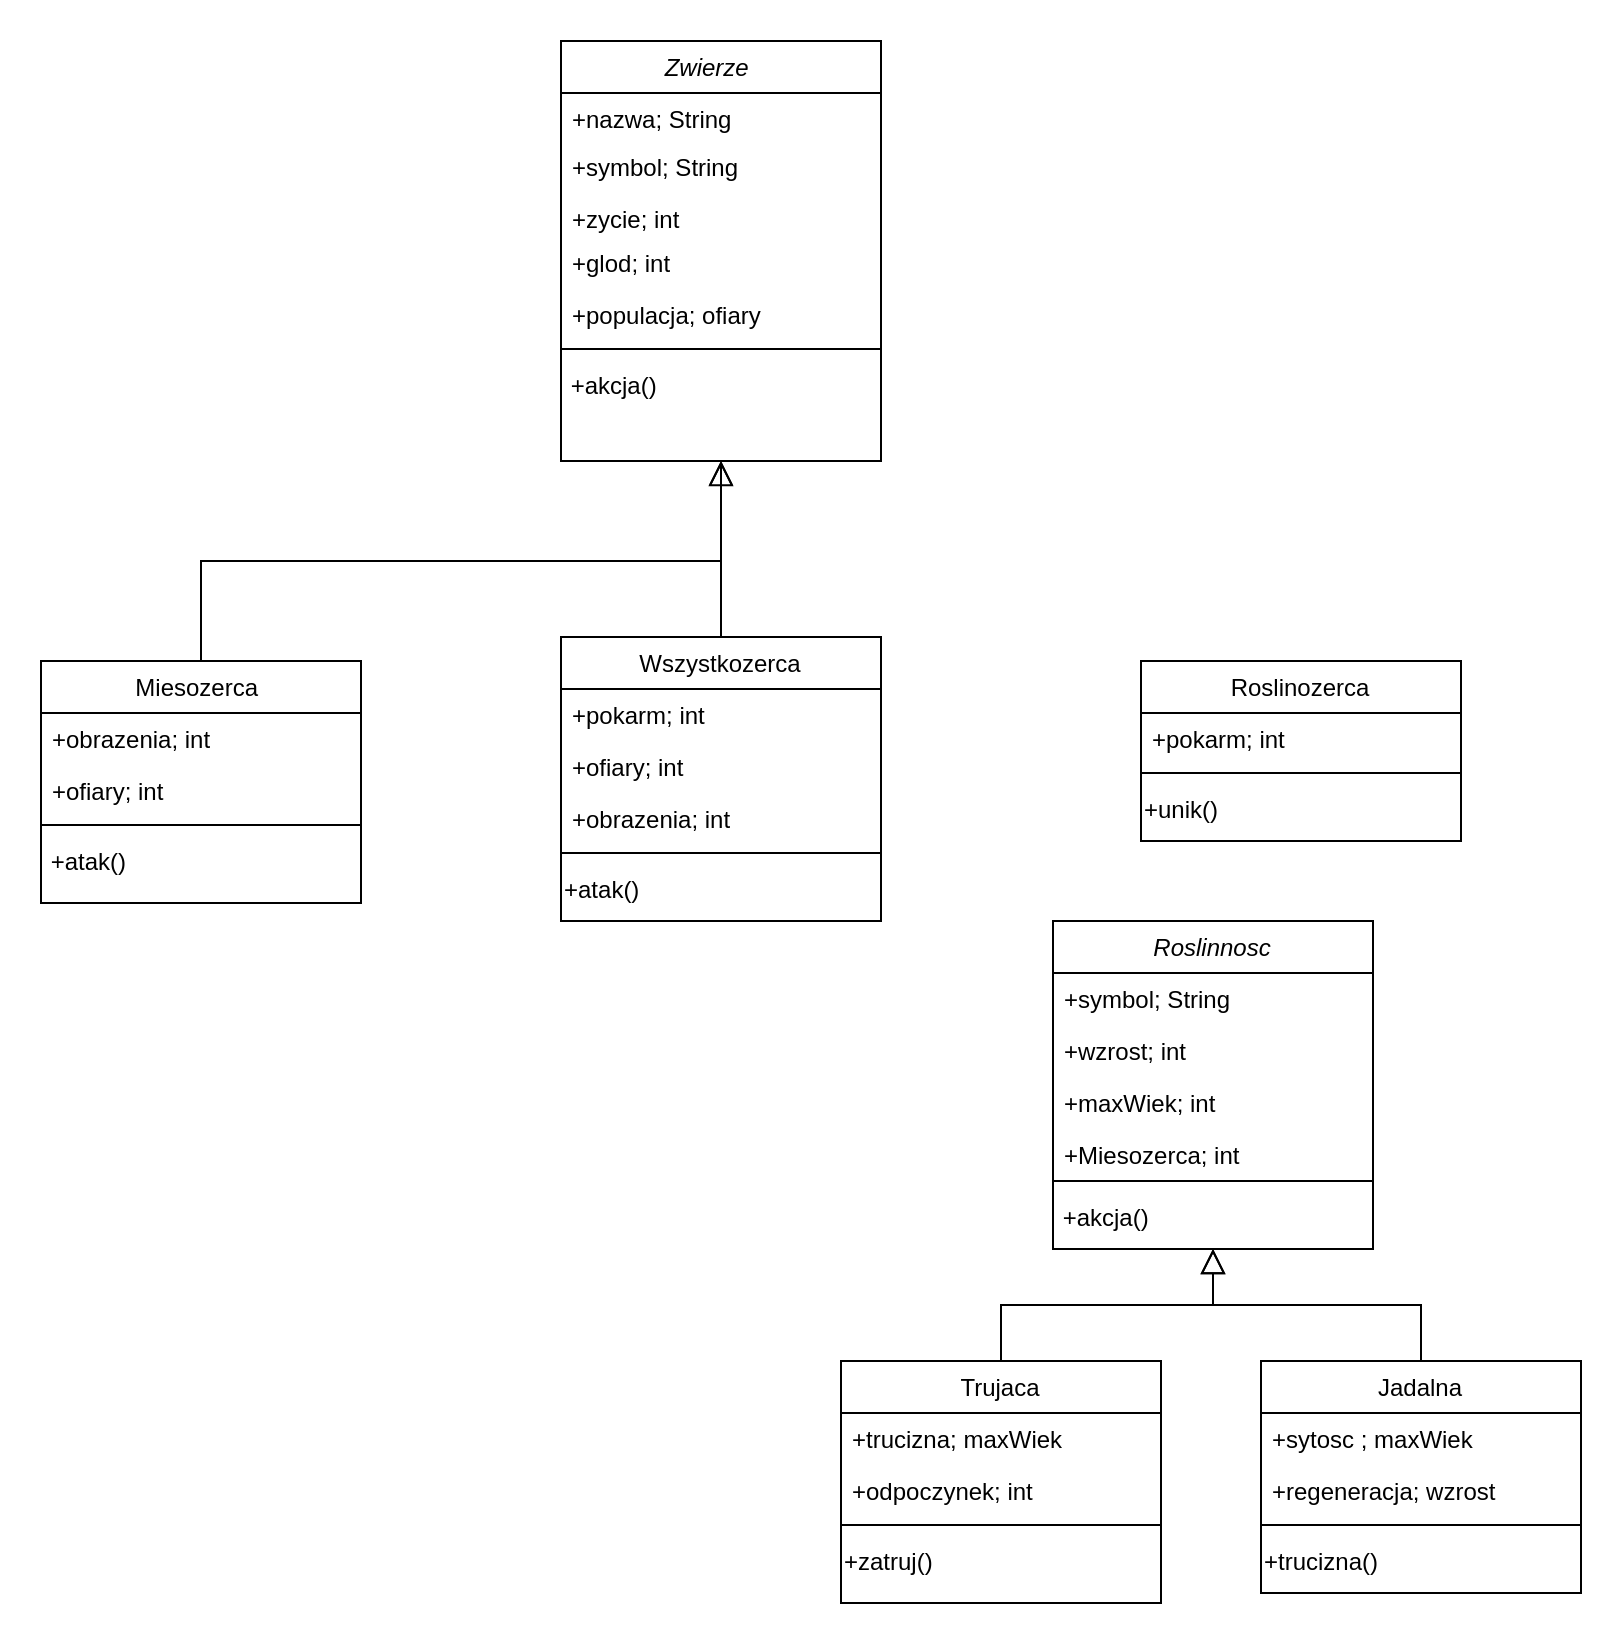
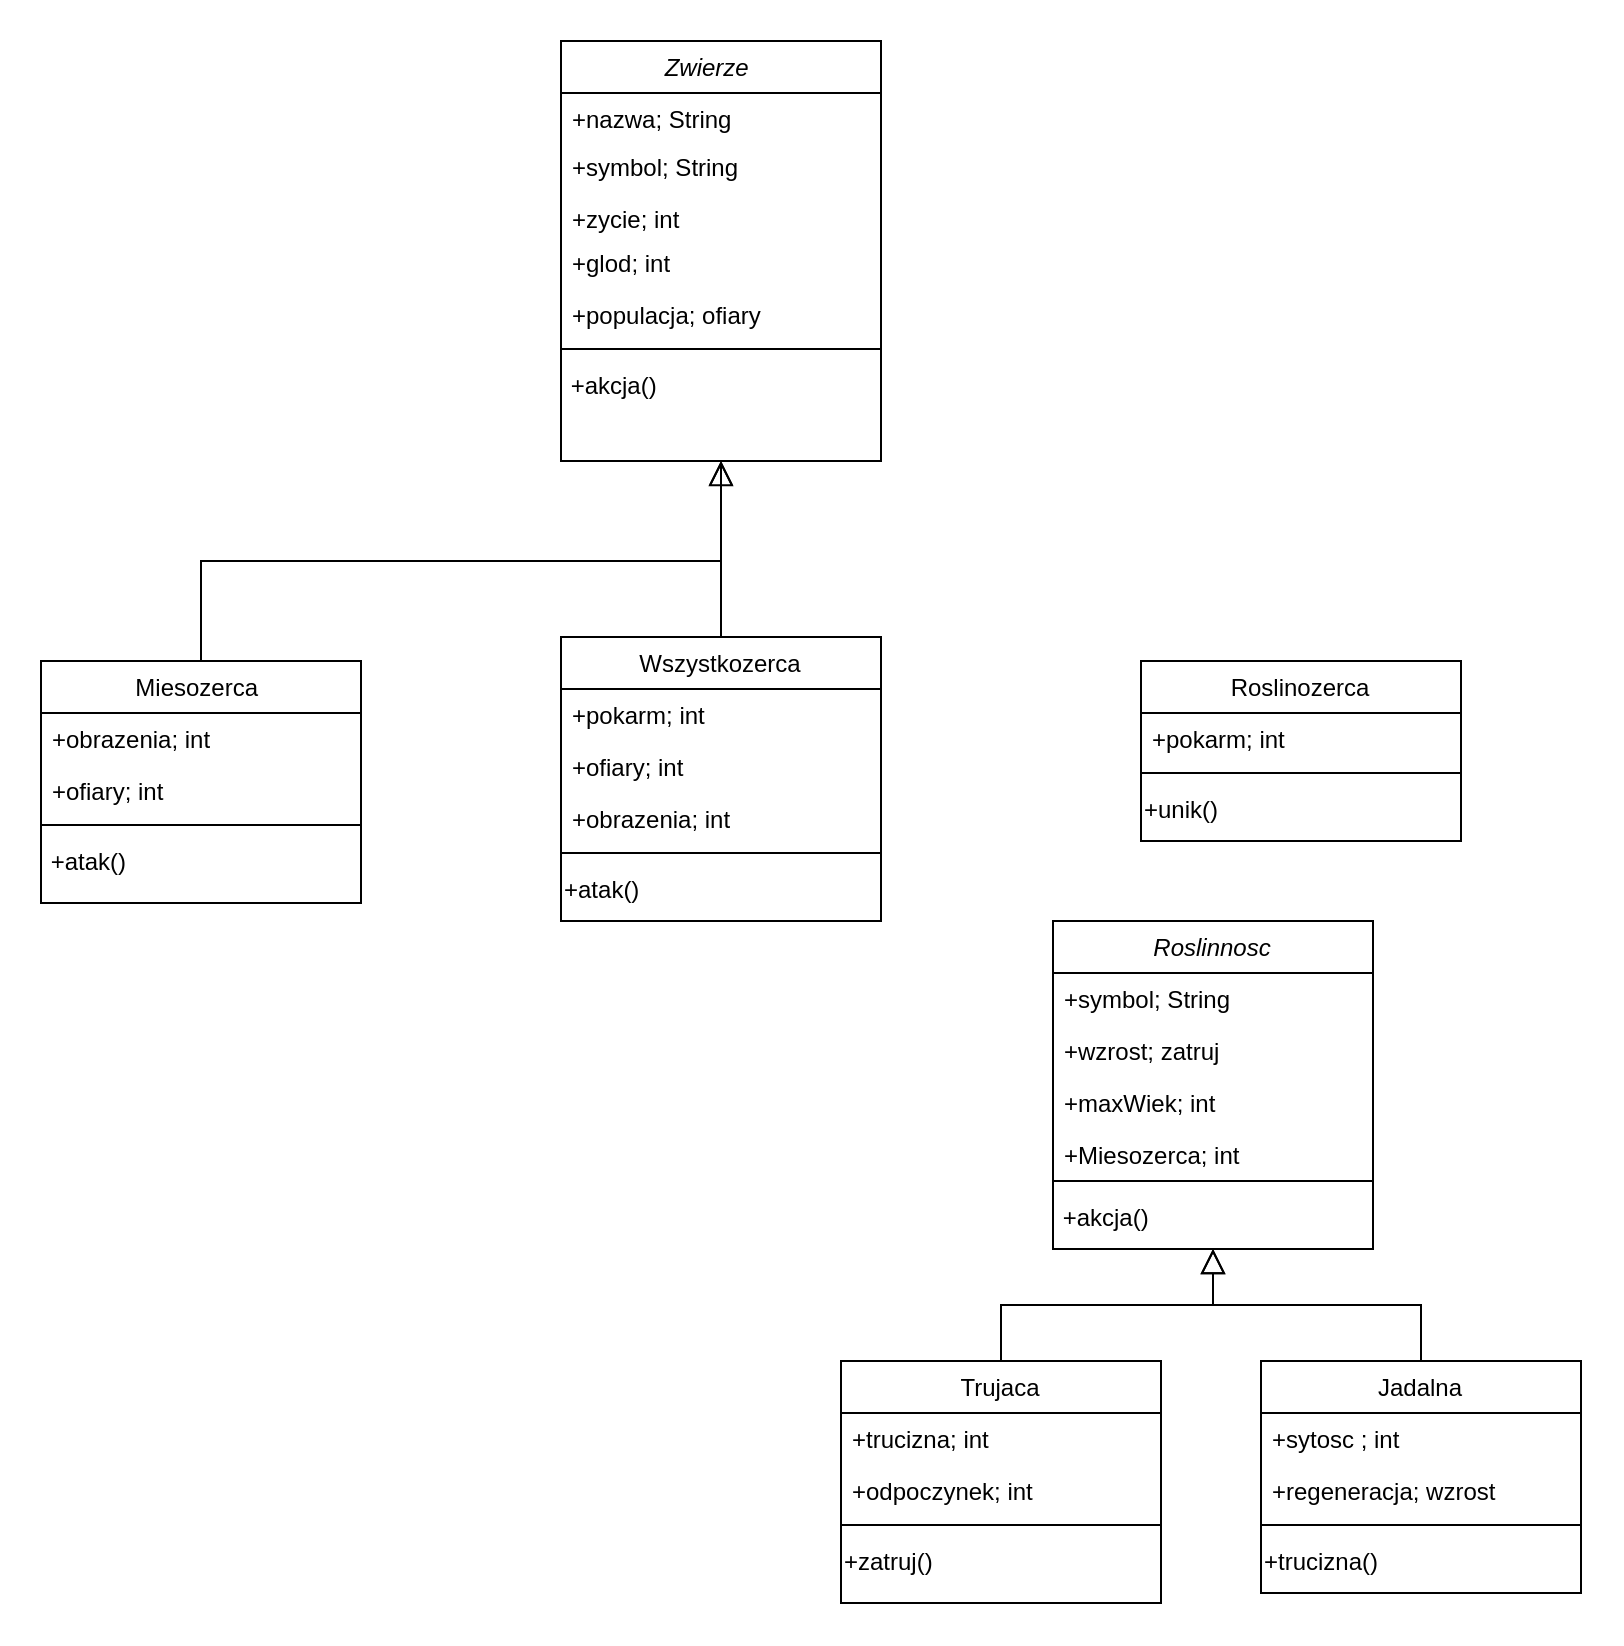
node "+wzrost; int": label "+wzrost; int" -> "+wzrost; zatruj"
node "+trucizna; maxWiek": label "+trucizna; maxWiek" -> "+trucizna; int"
node "+sytosc ; maxWiek": label "+sytosc ; maxWiek" -> "+sytosc ; int"
